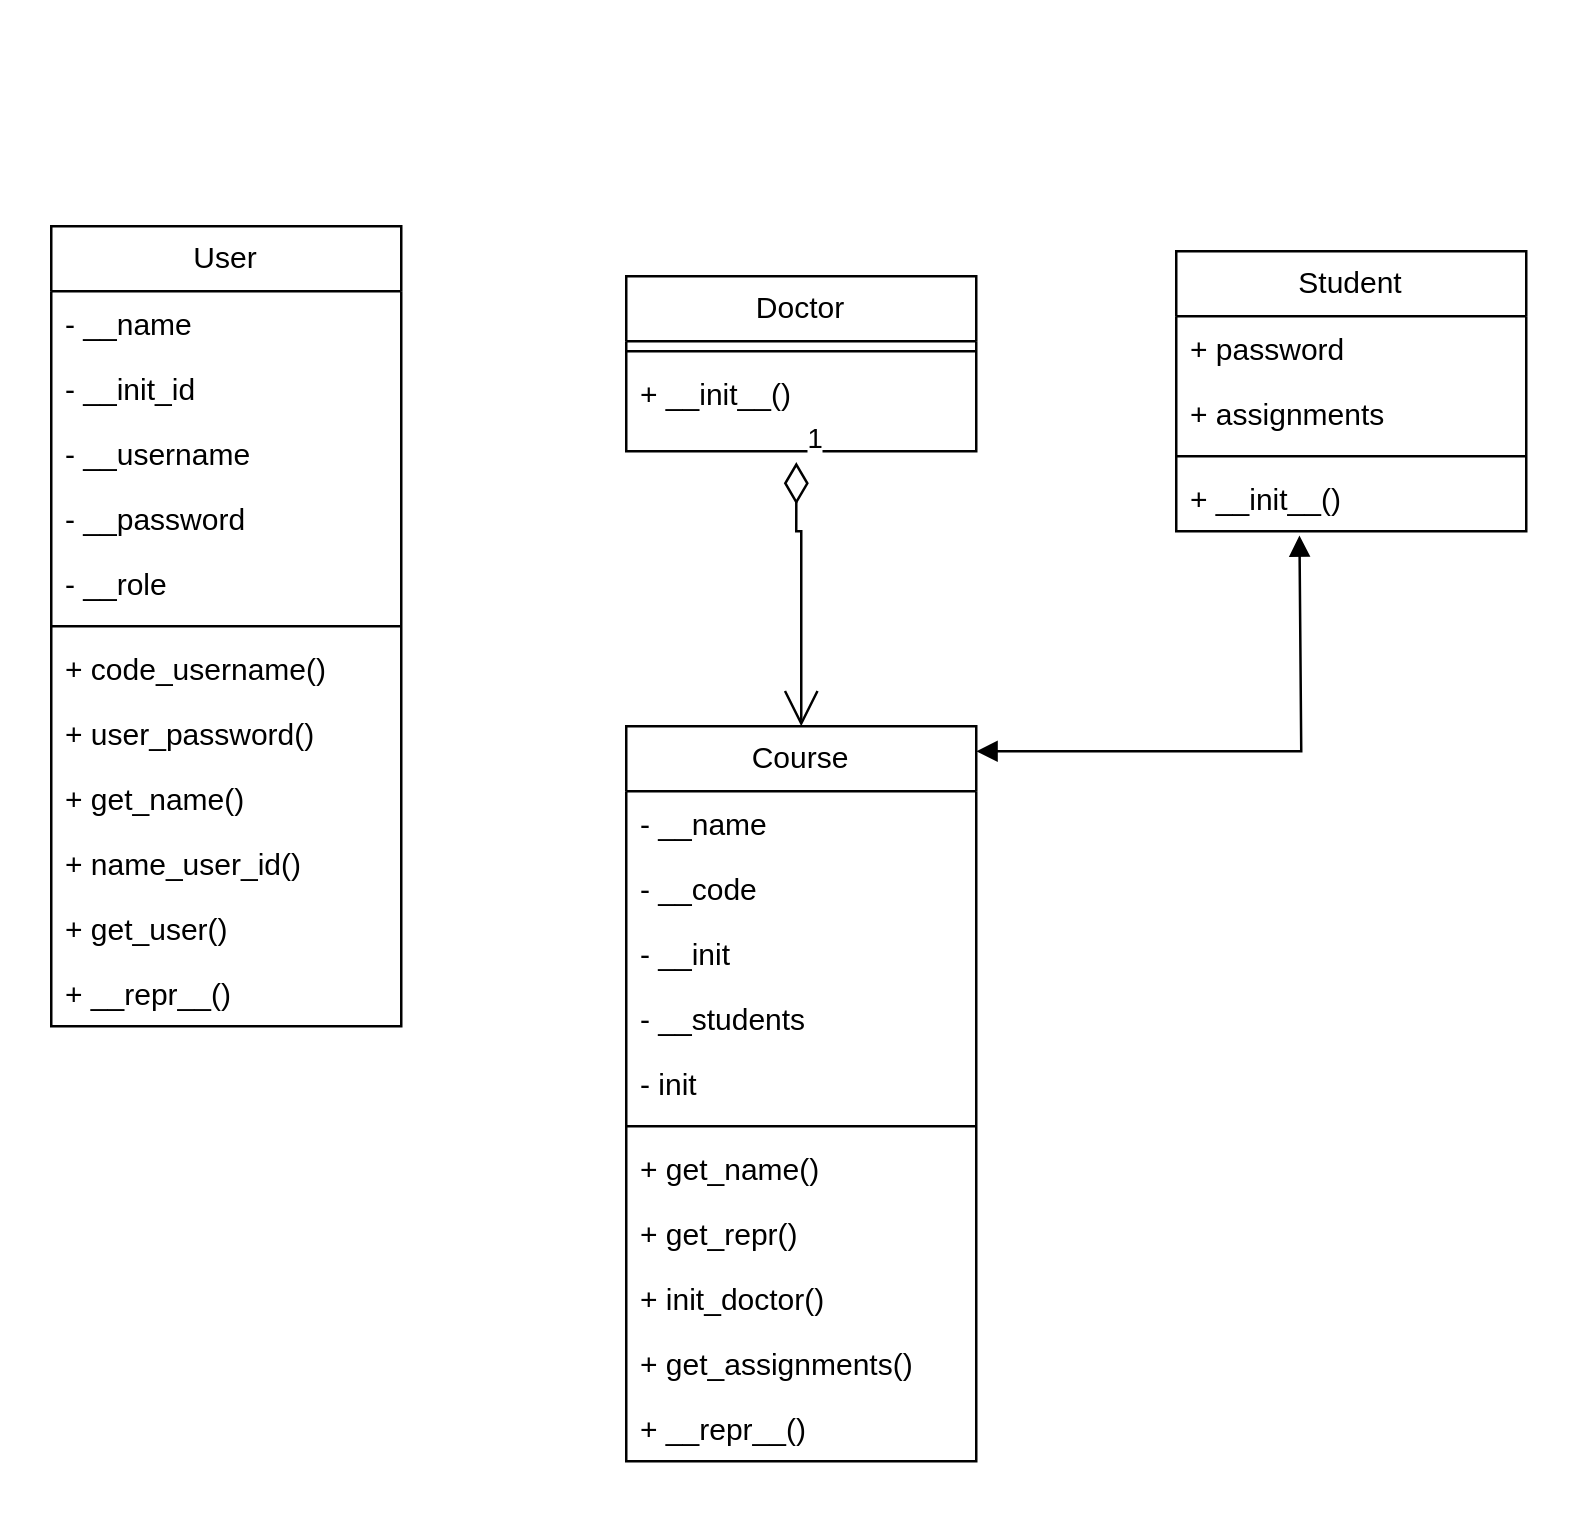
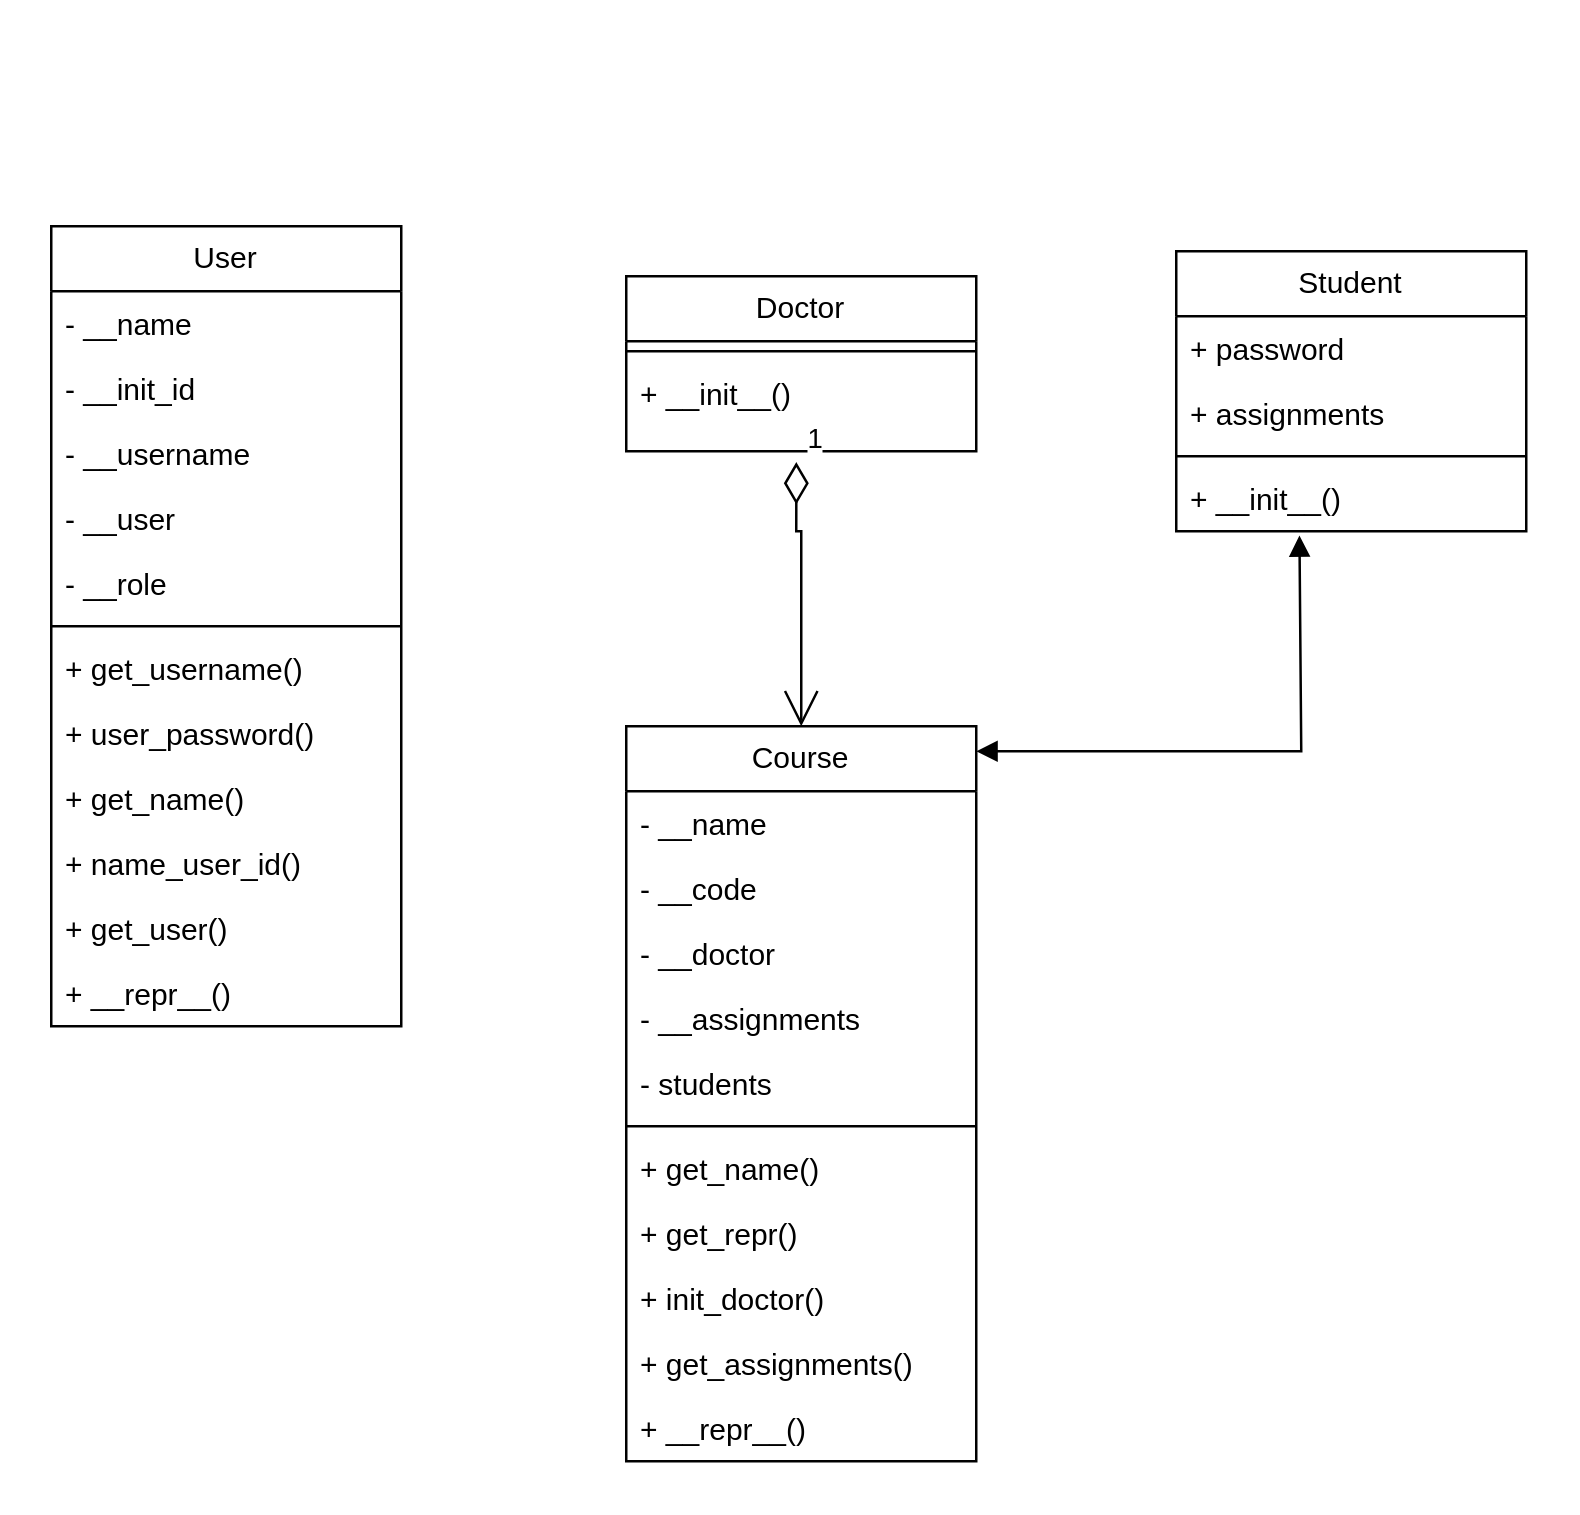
node "- __password": label "- __password" -> "- __user"
node "+ code_username()": label "+ code_username()" -> "+ get_username()"
node "- __init": label "- __init" -> "- __doctor"
node "- __students": label "- __students" -> "- __assignments"
node "- init": label "- init" -> "- students"
